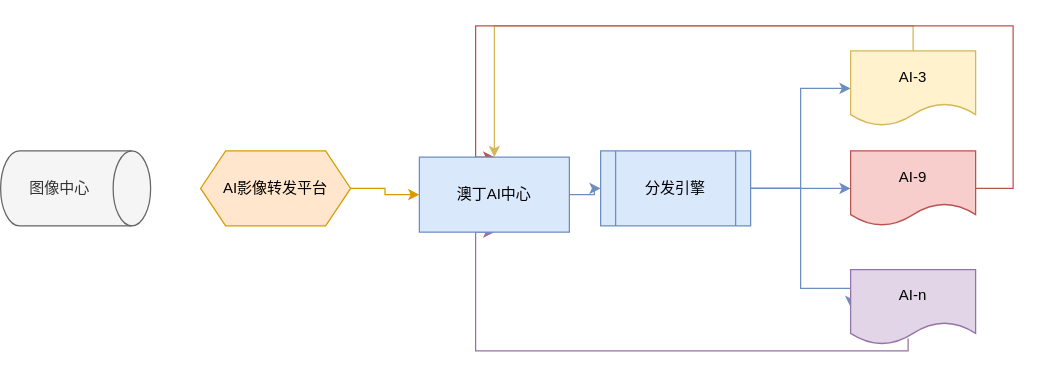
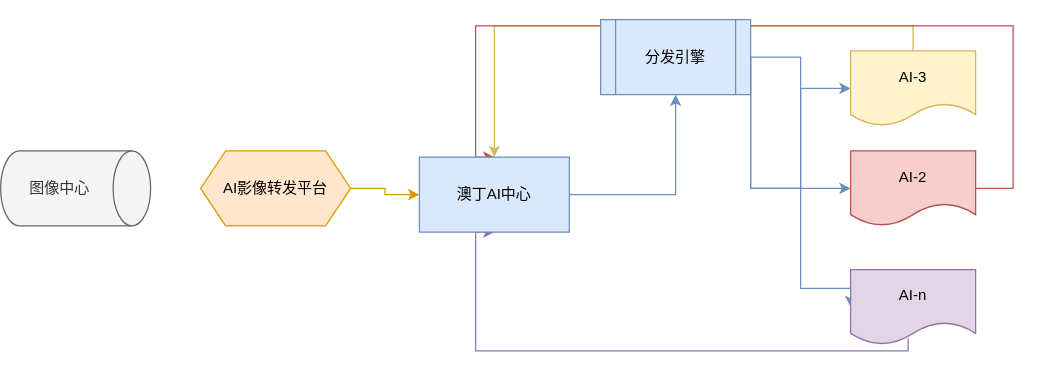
node "AI-9": label "AI-9" -> "AI-2"
node "分发引擎": moved (676, 188) -> (676, 57)
